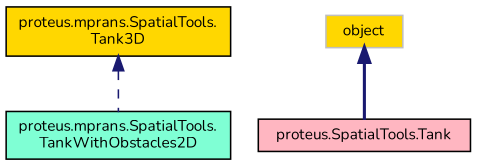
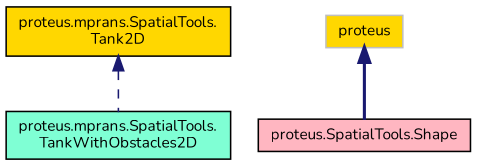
node "proteus.mprans.SpatialTools. Tank3D": label "proteus.mprans.SpatialTools. Tank3D" -> "proteus.mprans.SpatialTools. Tank2D"
node "object": label "object" -> "proteus"
node "proteus.SpatialTools.Tank": label "proteus.SpatialTools.Tank" -> "proteus.SpatialTools.Shape"
